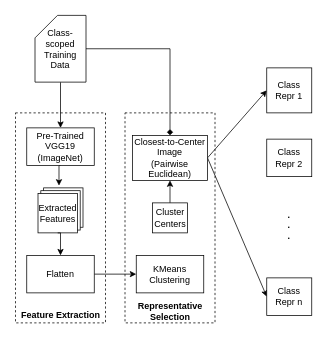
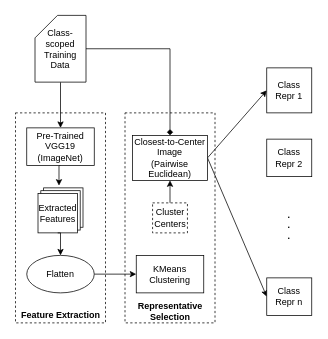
node "Cluster Centers": style solid -> dashed
node "Flatten": shape rectangle -> ellipse
